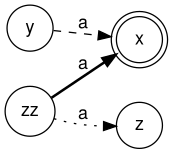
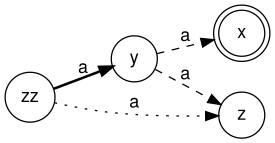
edge "zz" -> "x": now "zz" -> "y"
edge "y" -> "z": added, label "a"
